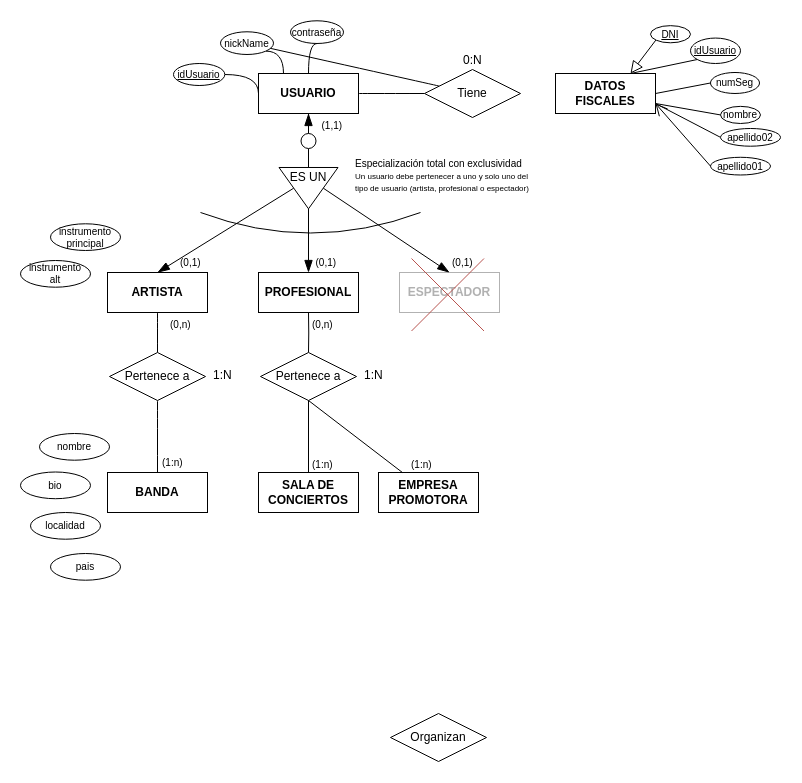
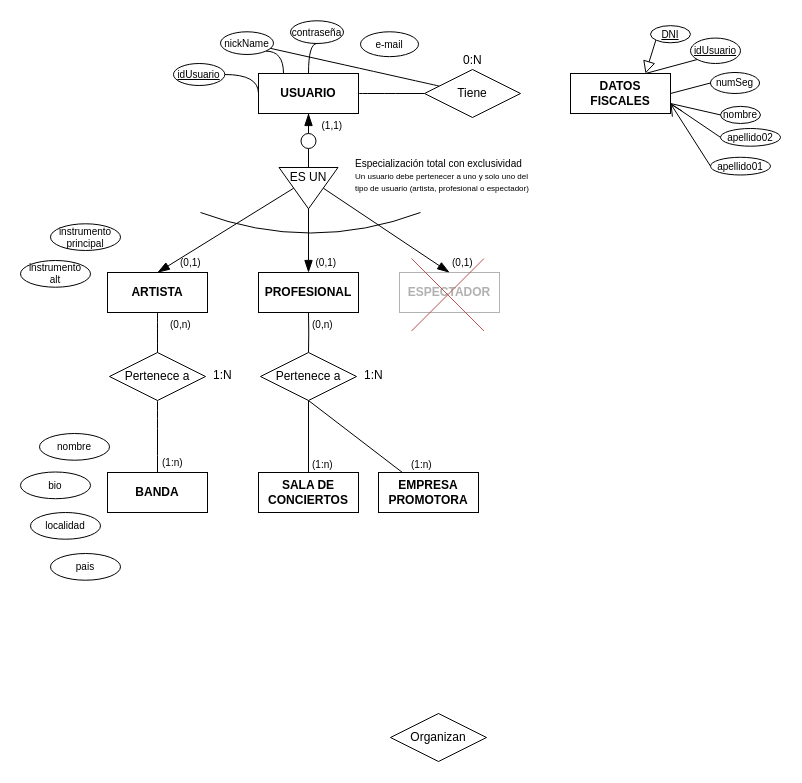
node "e-mail": added
node "DATOS FISCALES": moved (606, 94) -> (621, 94)
